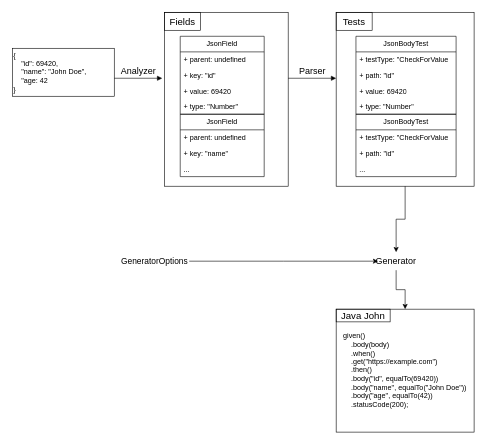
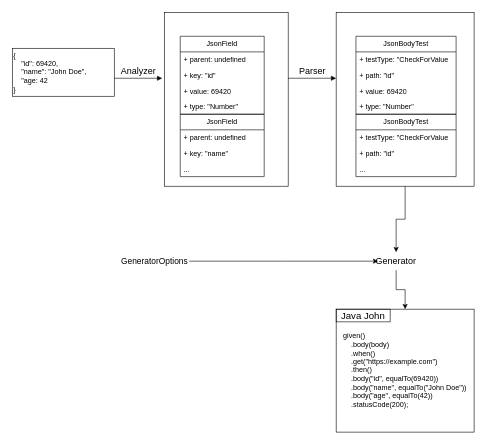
node "Fields": removed
node "Tests": removed
